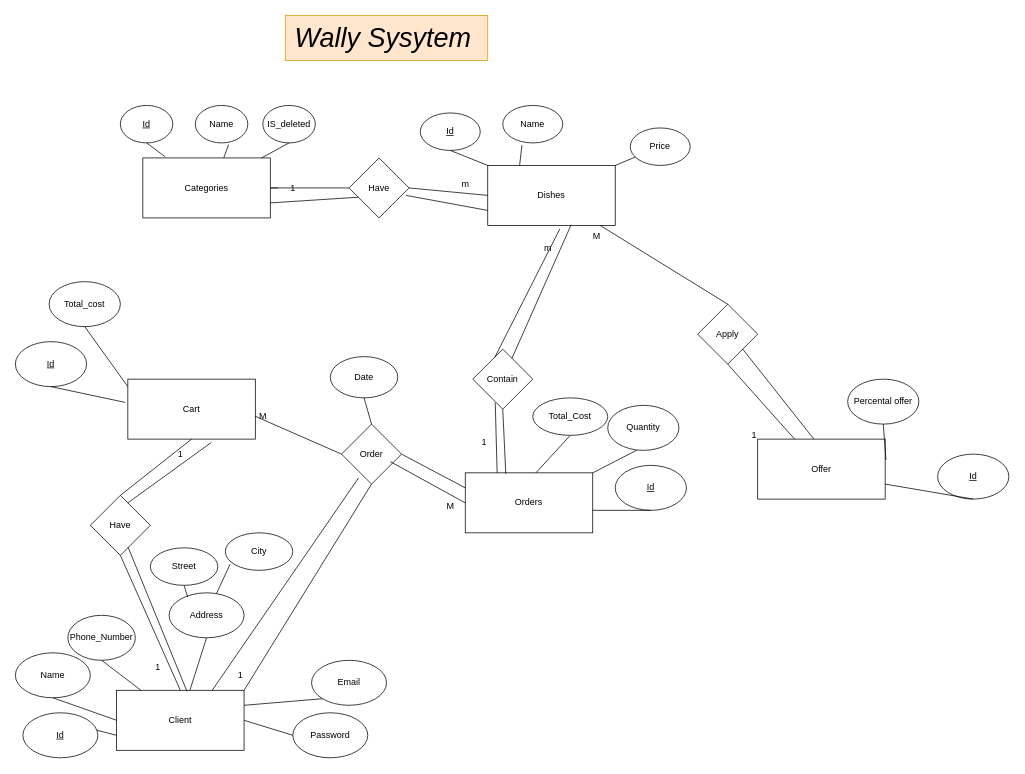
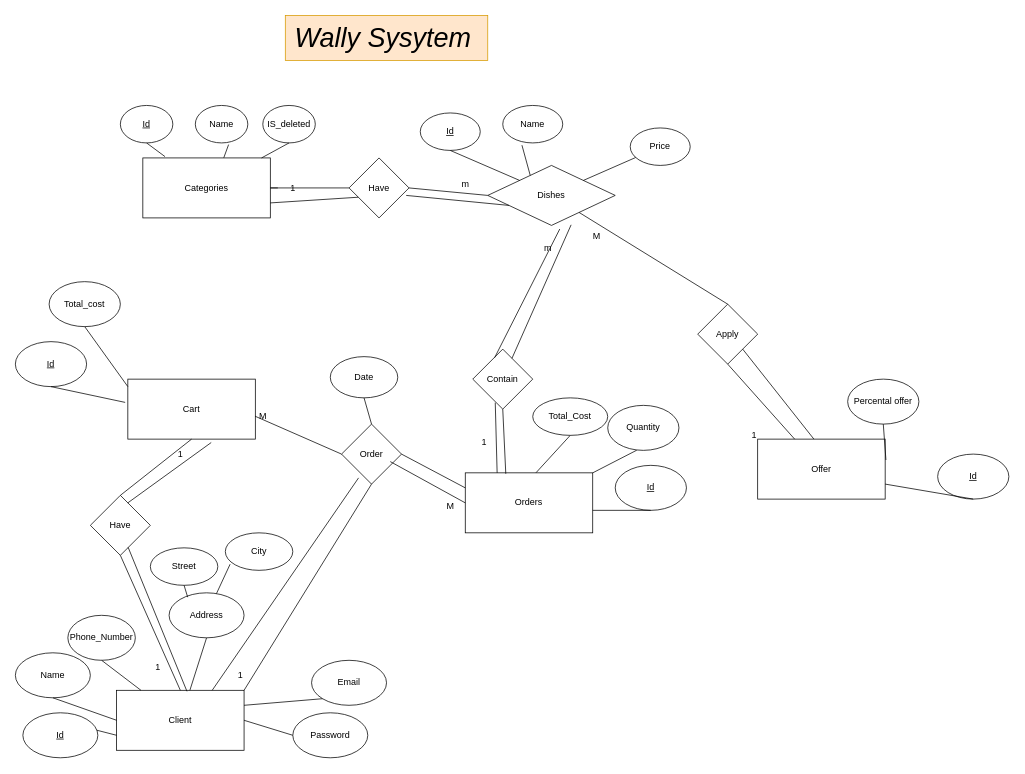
node "Dishes": shape rectangle -> diamond
